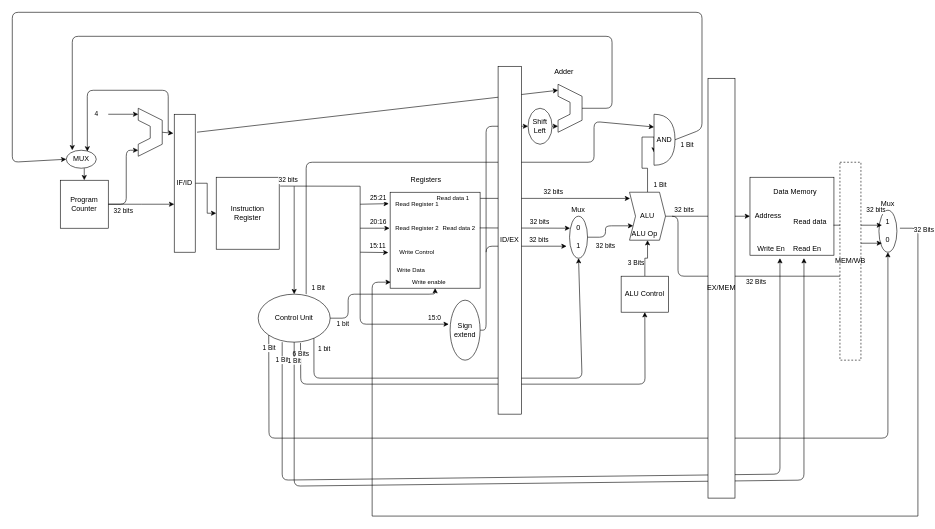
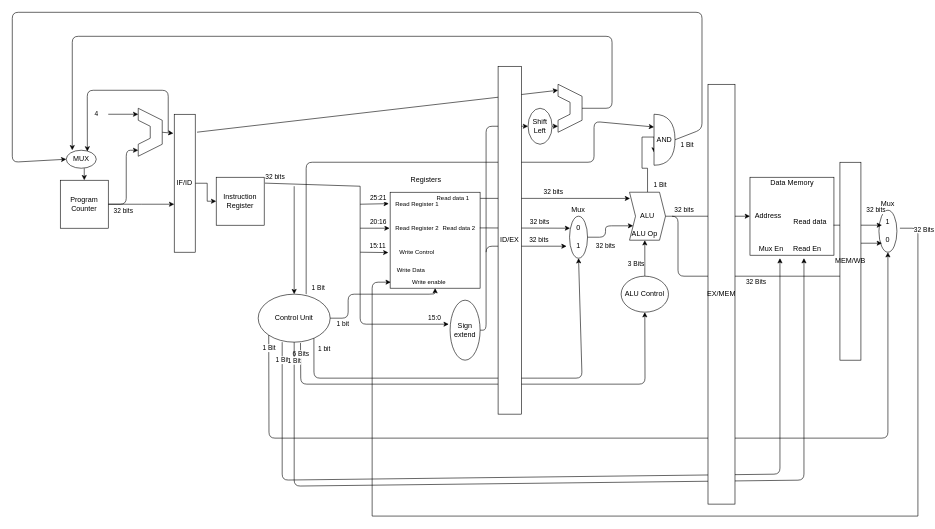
node "Adder": removed
node "Data Memory": moved (795, 192) -> (792, 183)
node "Instruction Register": size 63x72 -> 48x48
node "Write En": label "Write En" -> "Mux En"
edge "ALU Control" -> "ALU": now "ALU Control" -> "ALU Op"
node "MEM/WB": style dashed -> solid
node "EX/MEM": moved (722, 288) -> (722, 294)
node "ALU Control": shape rectangle -> ellipse
